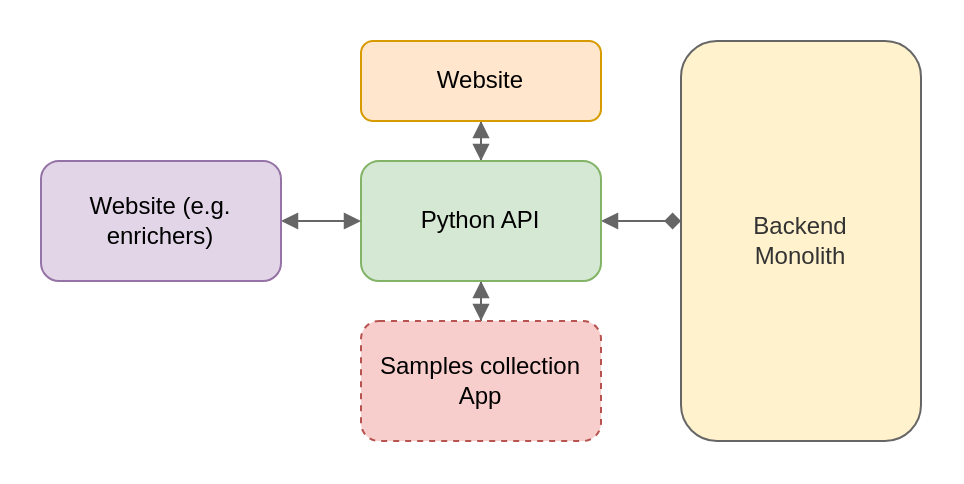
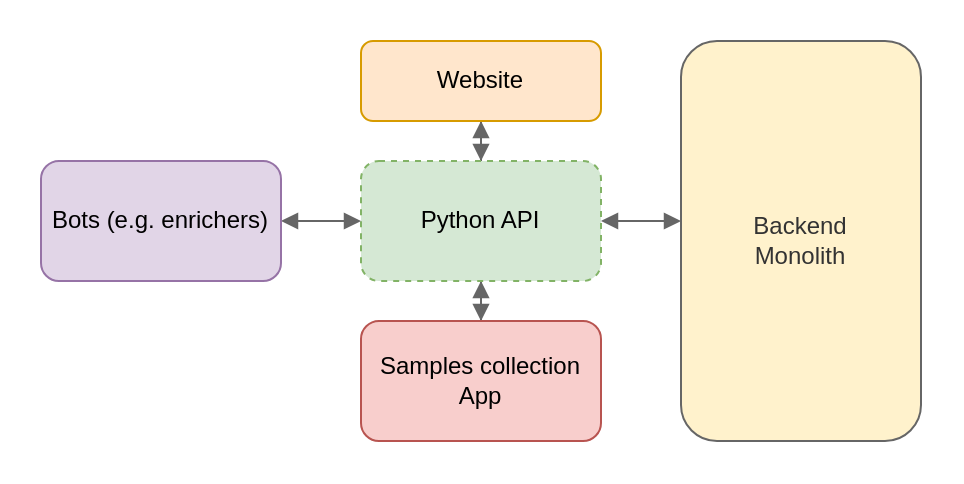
node "Website (e.g. enrichers)": label "Website (e.g. enrichers)" -> "Bots (e.g. enrichers)"
node "Python API": style solid -> dashed
edge "Python API" -- "Backend Monolith": arrowhead diamond -> block
node "Samples collection App": style dashed -> solid
